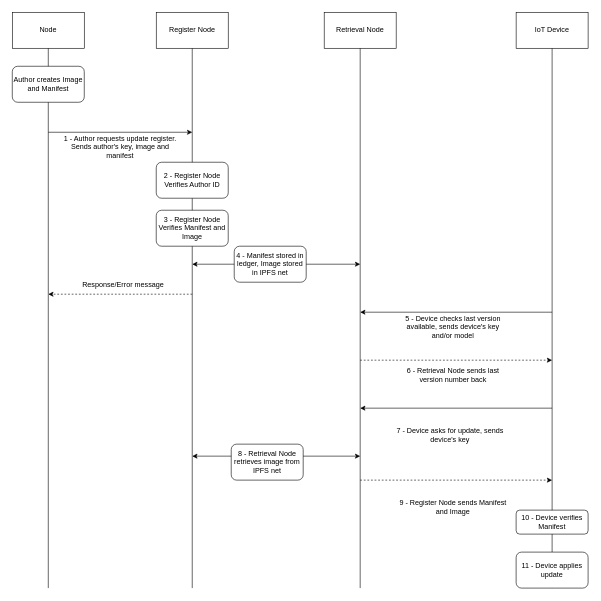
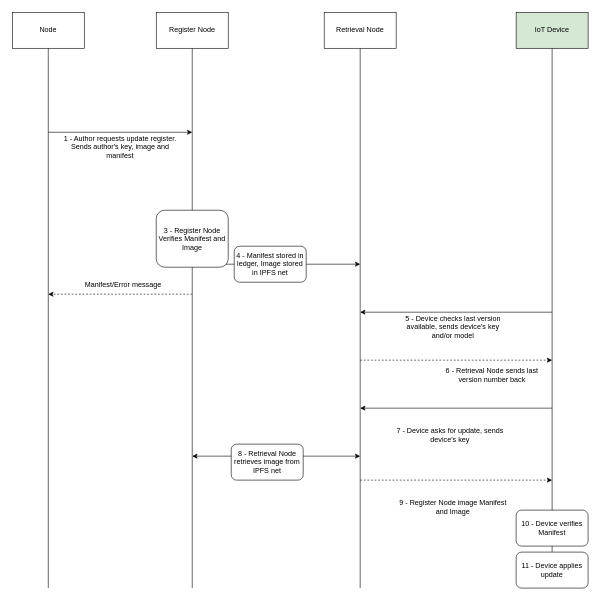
node "IoT Device": fillcolor #ffffff -> #d5e8d4
node "Author creates Image and Manifest": removed
node "2 - Register Node Verifies Author ID": removed
node "3 - Register Node Verifies Manifest and Image": size 72x36 -> 72x57
node "Response/Error message": label "Response/Error message" -> "Manifest/Error message"
node "6 - Retrieval Node sends last version number back": moved (453, 375) -> (492, 375)
node "9 - Register Node sends Manifest and Image": label "9 - Register Node sends Manifest and Image" -> "9 - Register Node image Manifest and Image"
node "10 - Device verifies Manifest": size 72x24 -> 72x36
